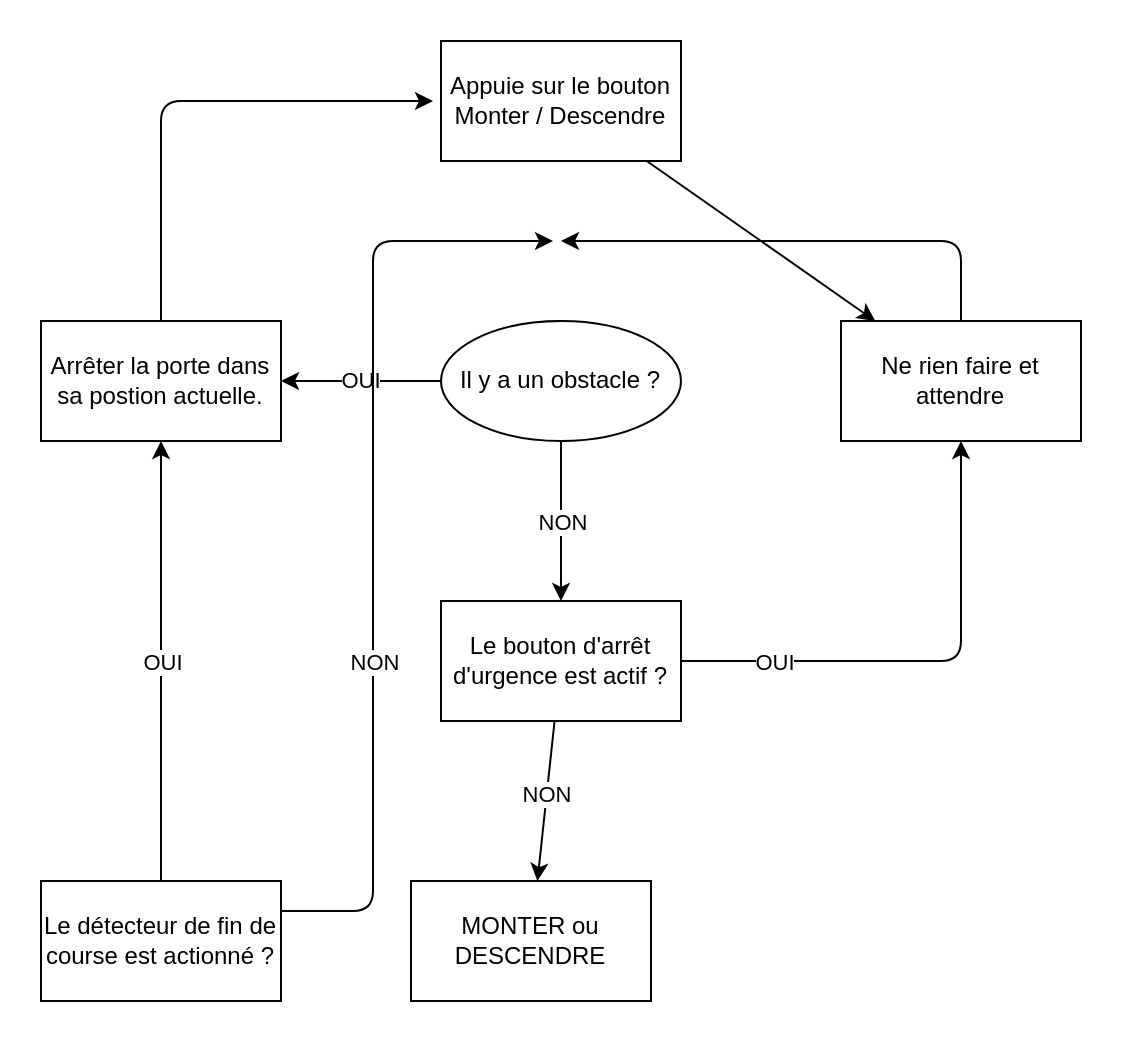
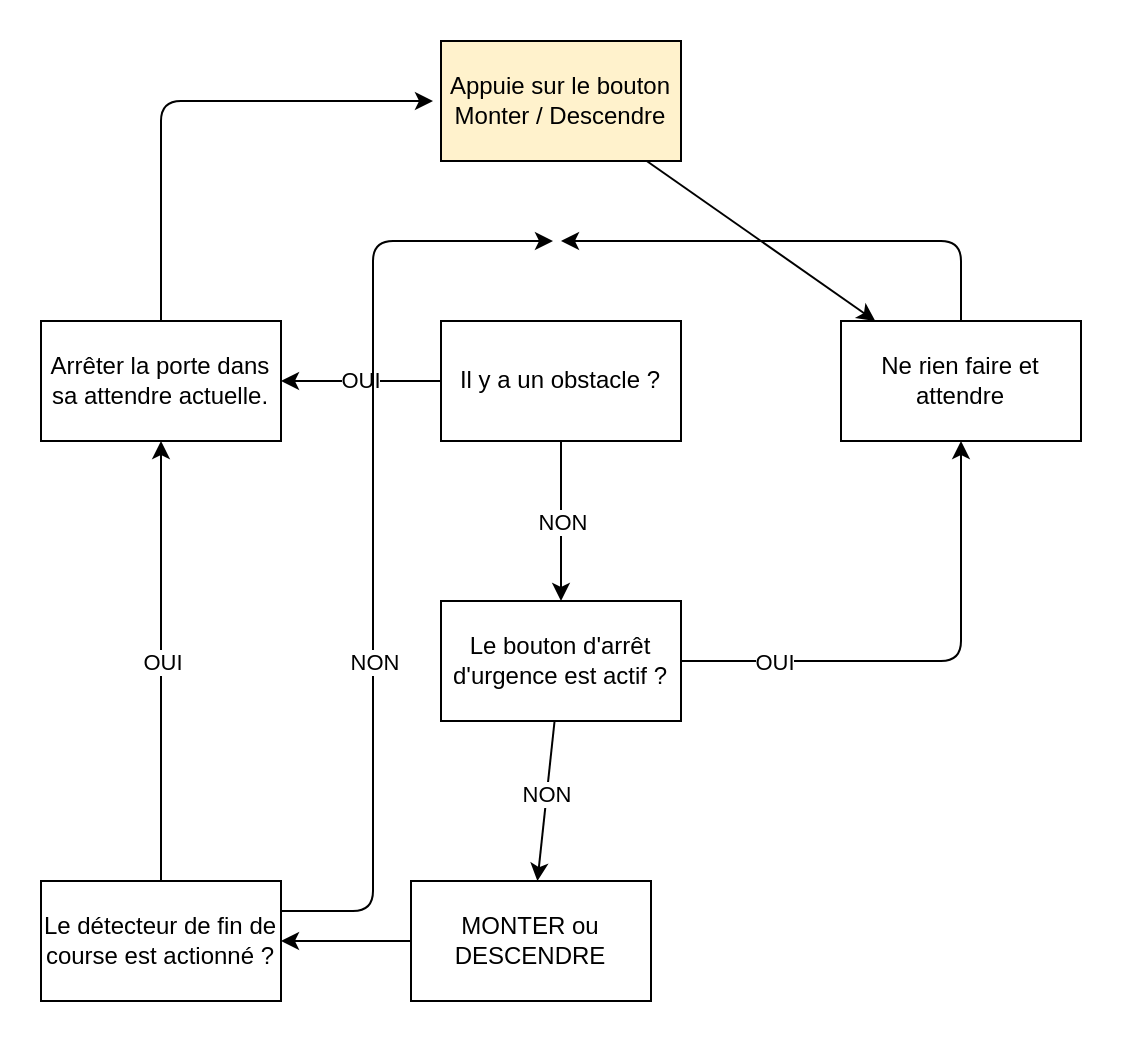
node "Appuie sur le bouton Monter / Descendre": fillcolor #ffffff -> #fff2cc
node "Arrêter la porte dans sa postion actuelle.": label "Arrêter la porte dans sa postion actuelle." -> "Arrêter la porte dans sa attendre actuelle."
node "Il y a un obstacle ?": shape ellipse -> rectangle
edge "MONTER ou DESCENDRE" -> "Le détecteur de fin de course est actionné ?": added
